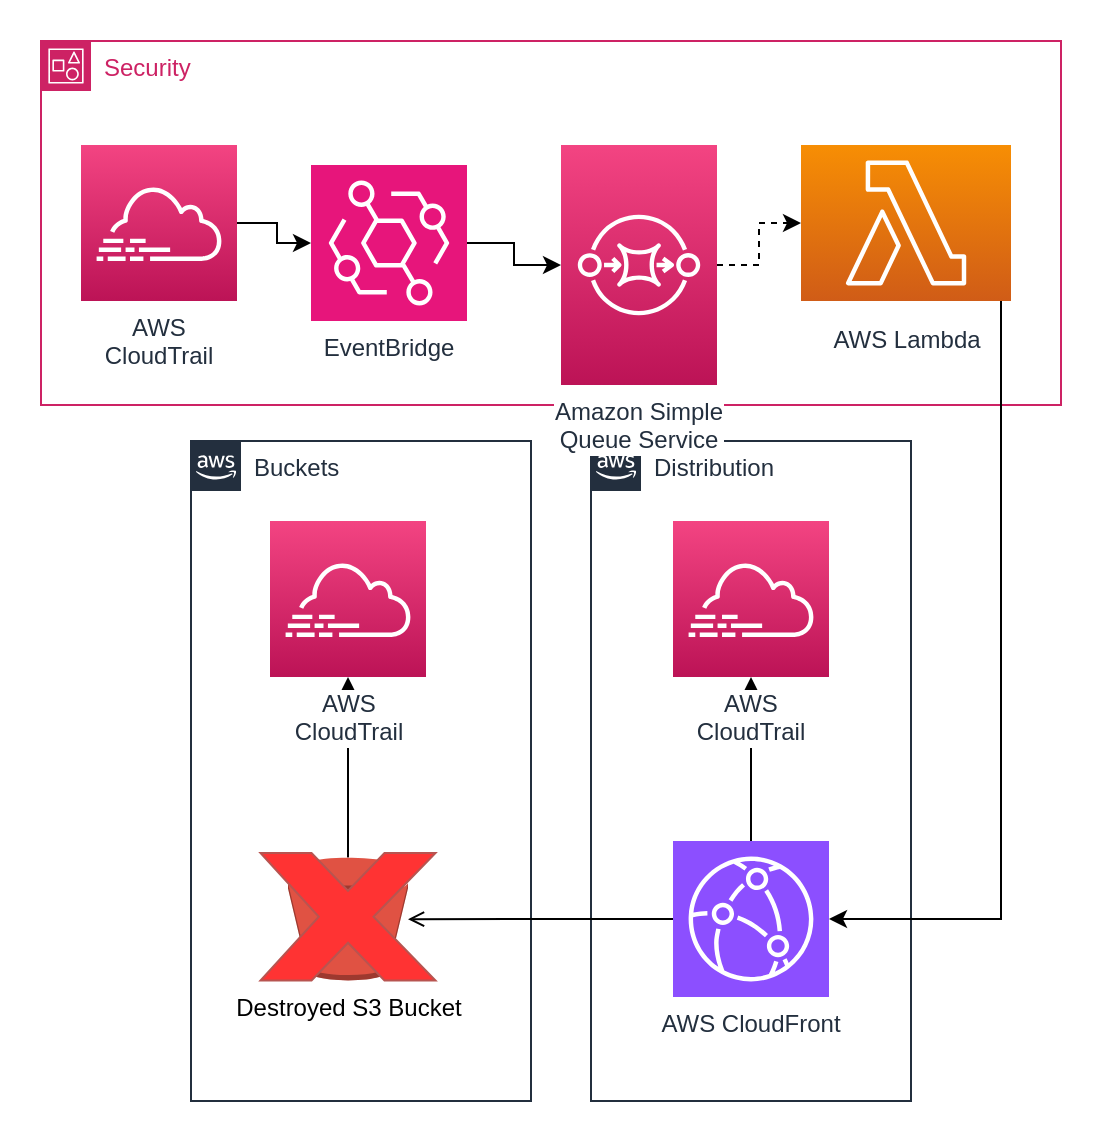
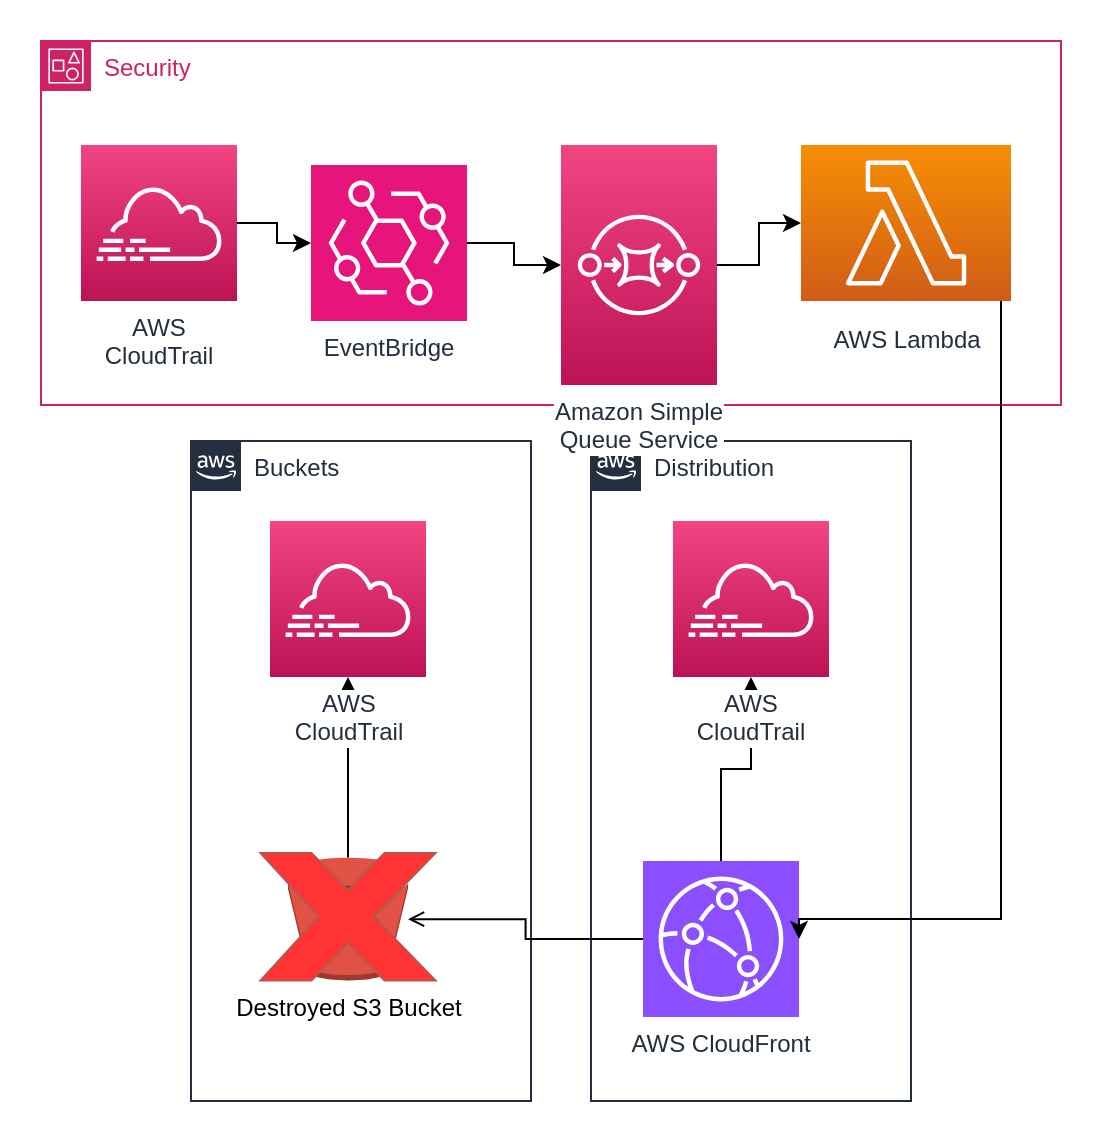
edge "Amazon Simple Queue Service" -> "AWS Lambda": style dashed -> solid
node "AWS CloudFront": moved (751, 919) -> (721, 939)
